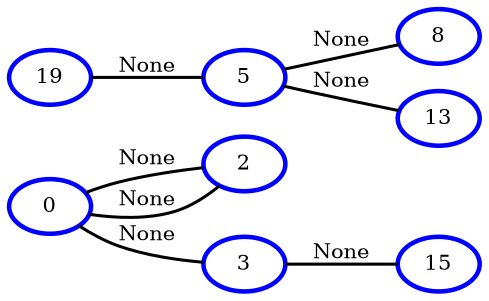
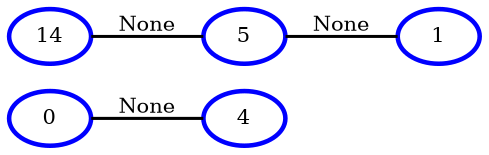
node "8": label "8" -> "1"
node "19": label "19" -> "14"
node "13": removed
node "2": removed
node "3": label "3" -> "4"
node "15": removed
